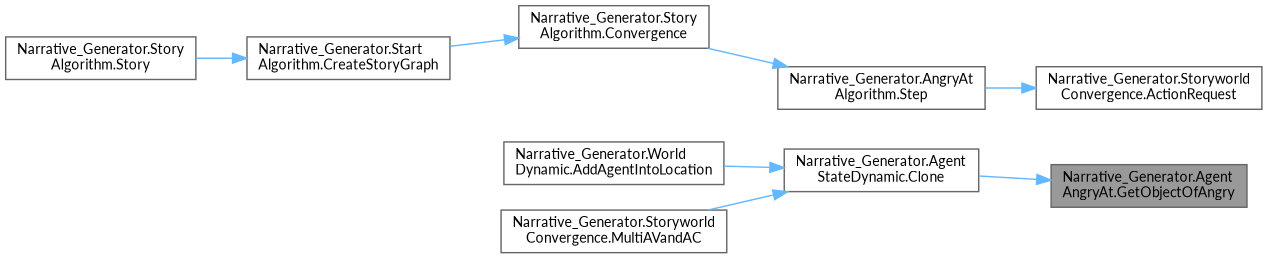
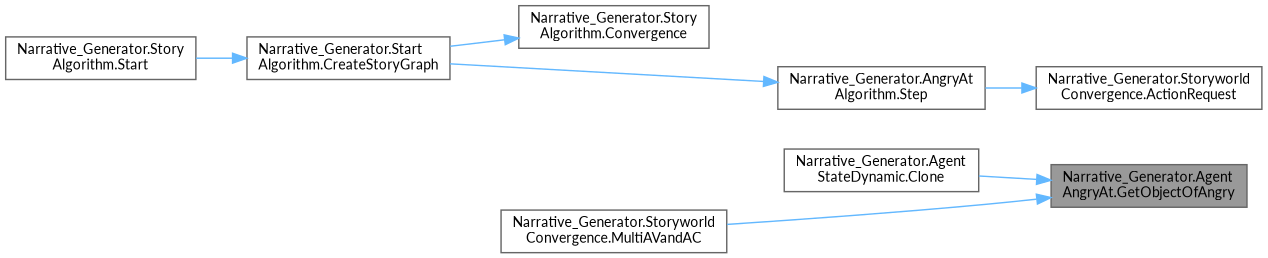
edge "Narrative_Generator.Story Algorithm.Convergence" -> "Narrative_Generator.AngryAt Algorithm.Step": now "Narrative_Generator.Start Algorithm.CreateStoryGraph" -> "Narrative_Generator.AngryAt Algorithm.Step"
node "Narrative_Generator.Story Algorithm.Story": label "Narrative_Generator.Story Algorithm.Story" -> "Narrative_Generator.Story Algorithm.Start"
node "Narrative_Generator.World Dynamic.AddAgentIntoLocation": removed
edge "Narrative_Generator.Storyworld Convergence.MultiAVandAC" -> "Narrative_Generator.Agent StateDynamic.Clone": now "Narrative_Generator.Storyworld Convergence.MultiAVandAC" -> "Narrative_Generator.Agent AngryAt.GetObjectOfAngry"
